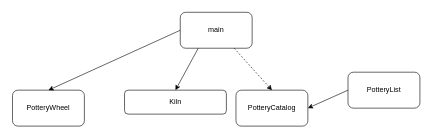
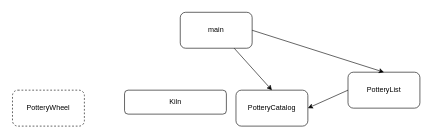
edge "main" -> "PotteryList": added
edge "main" -> "PotteryWheel": removed
edge "main" -> "Kiln": removed
edge "main" -> "PotteryCatalog": style dashed -> solid
node "PotteryWheel": style solid -> dashed
